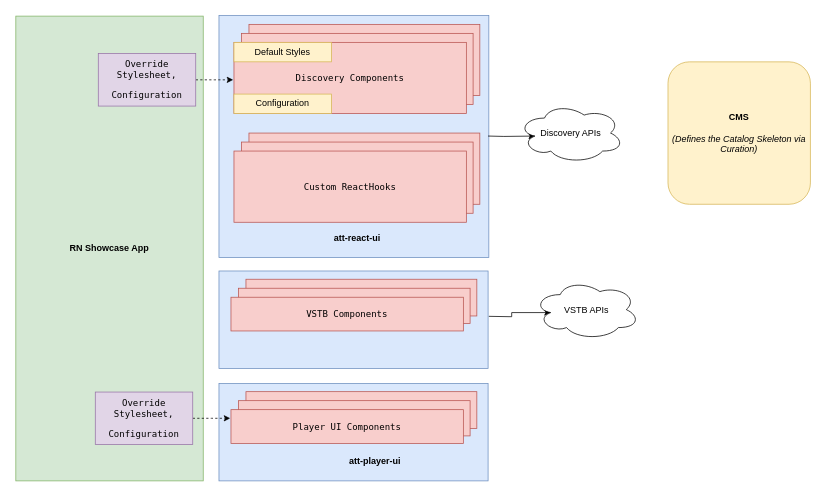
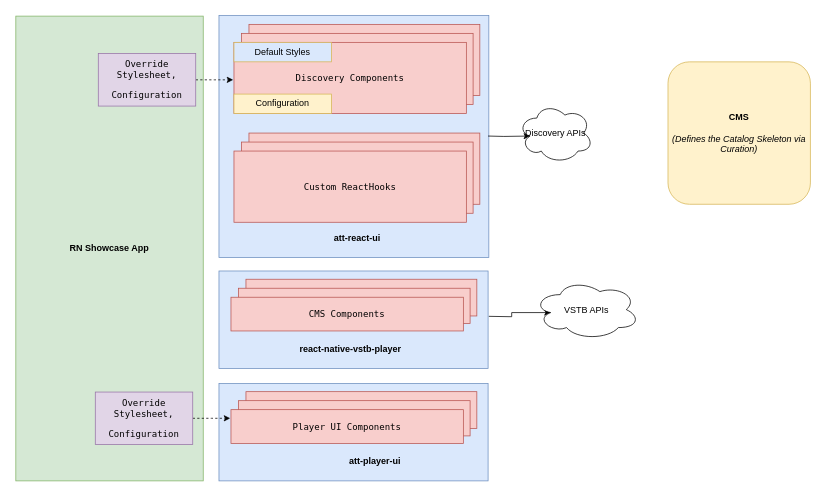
node "Default Styles": fillcolor #fff2cc -> #dae8fc
node "Discovery APIs": size 106x60 -> 75x60
node "VSTB Components": label "VSTB Components" -> "CMS Components"
node "react-native-vstb-player": added
